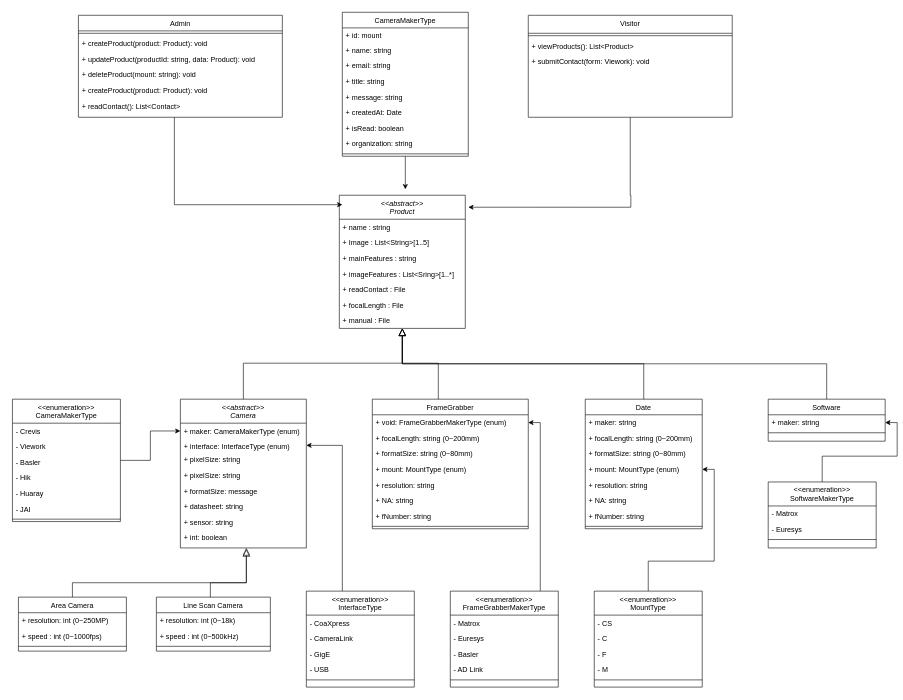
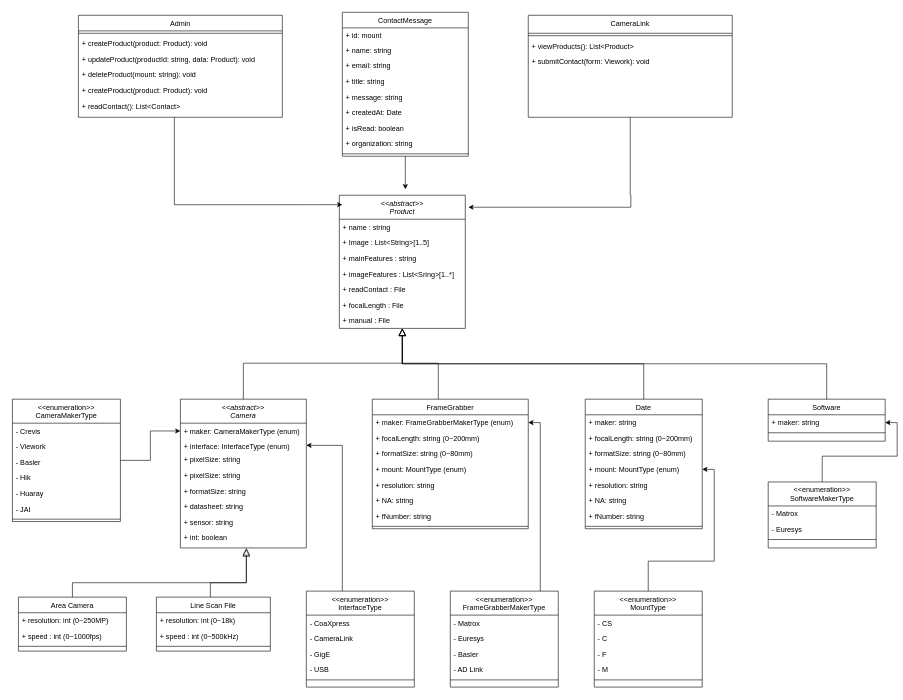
node "CameraMakerType": label "CameraMakerType" -> "ContactMessage"
node "Visitor": label "Visitor" -> "CameraLink"
node "+ void: FrameGrabberMakerType (enum)": label "+ void: FrameGrabberMakerType (enum)" -> "+ maker: FrameGrabberMakerType (enum)"
node "+ formatSize: message": label "+ formatSize: message" -> "+ formatSize: string"
node "Line Scan Camera": label "Line Scan Camera" -> "Line Scan File"
